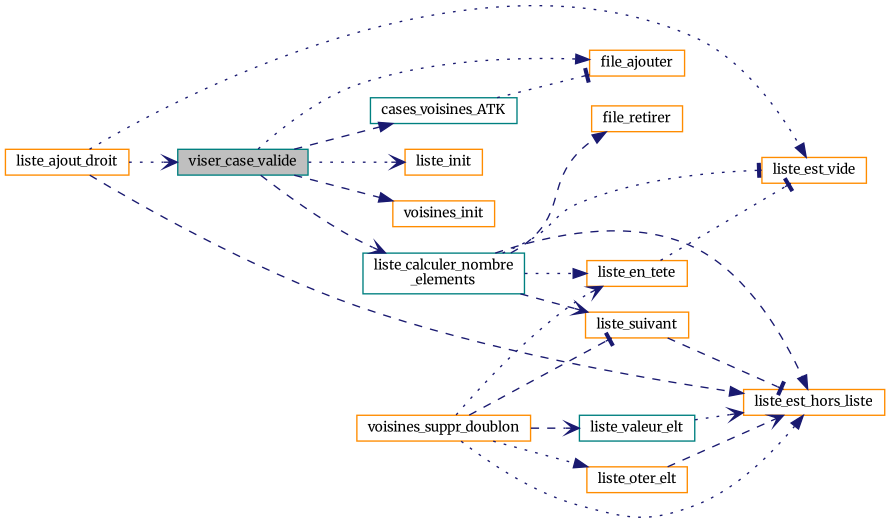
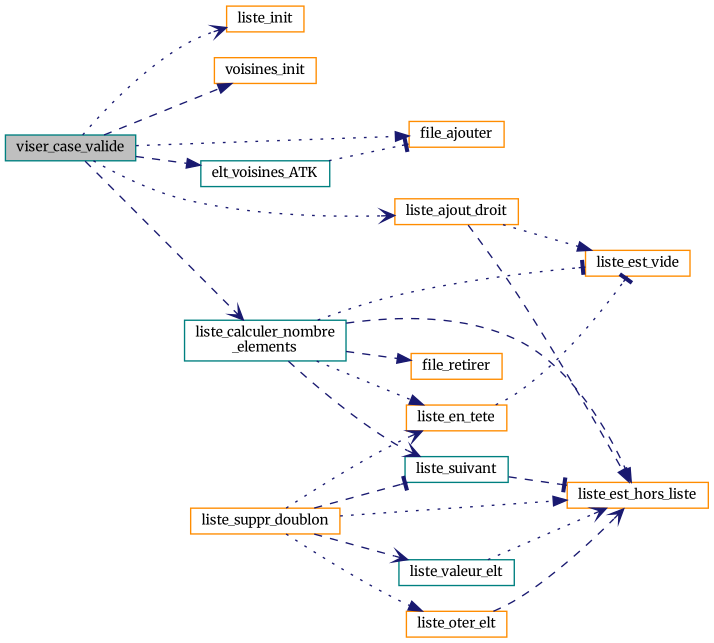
node "cases_voisines_ATK": label "cases_voisines_ATK" -> "elt_voisines_ATK"
edge "liste_ajout_droit" -> "viser_case_valide": reversed
node "liste_suivant": color darkorange -> teal
node "voisines_suppr_doublon": label "voisines_suppr_doublon" -> "liste_suppr_doublon"
